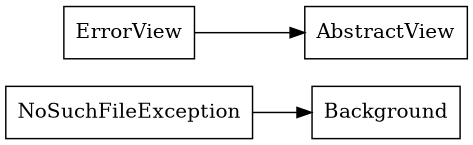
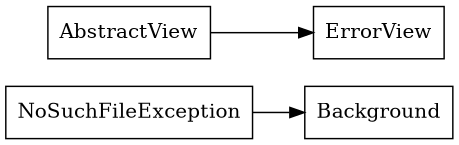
edge "ErrorView" -> "AbstractView": reversed
